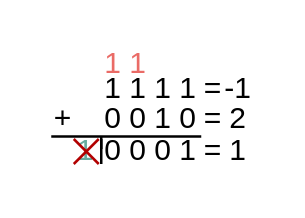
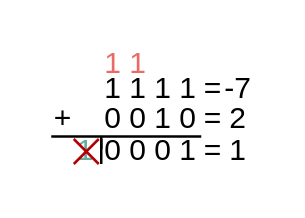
node "-1": label "-1" -> "-7"
